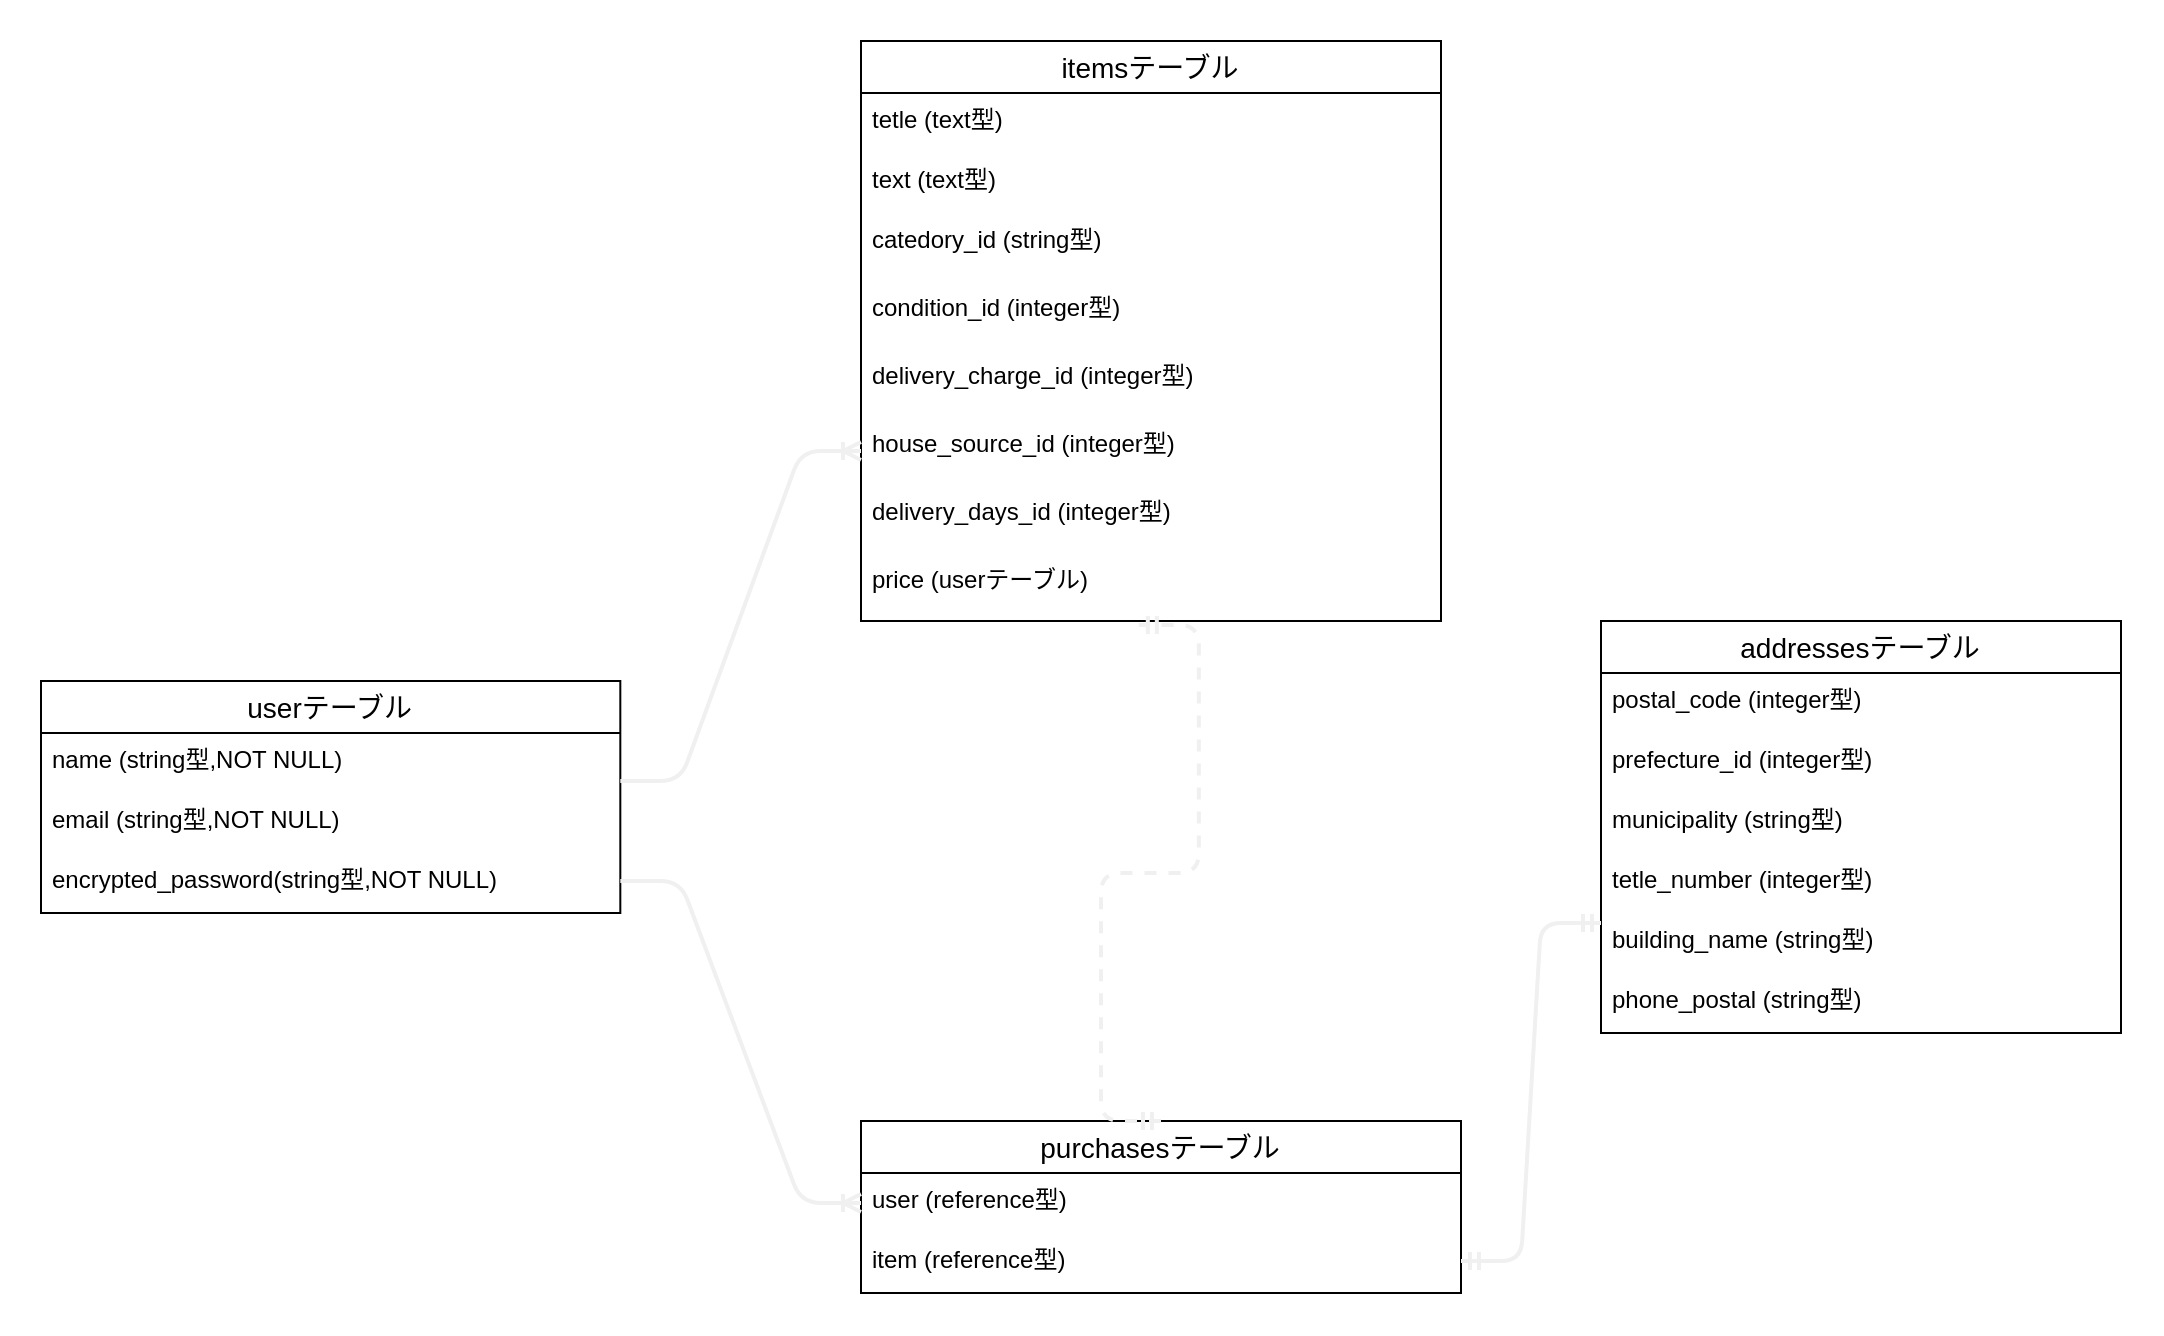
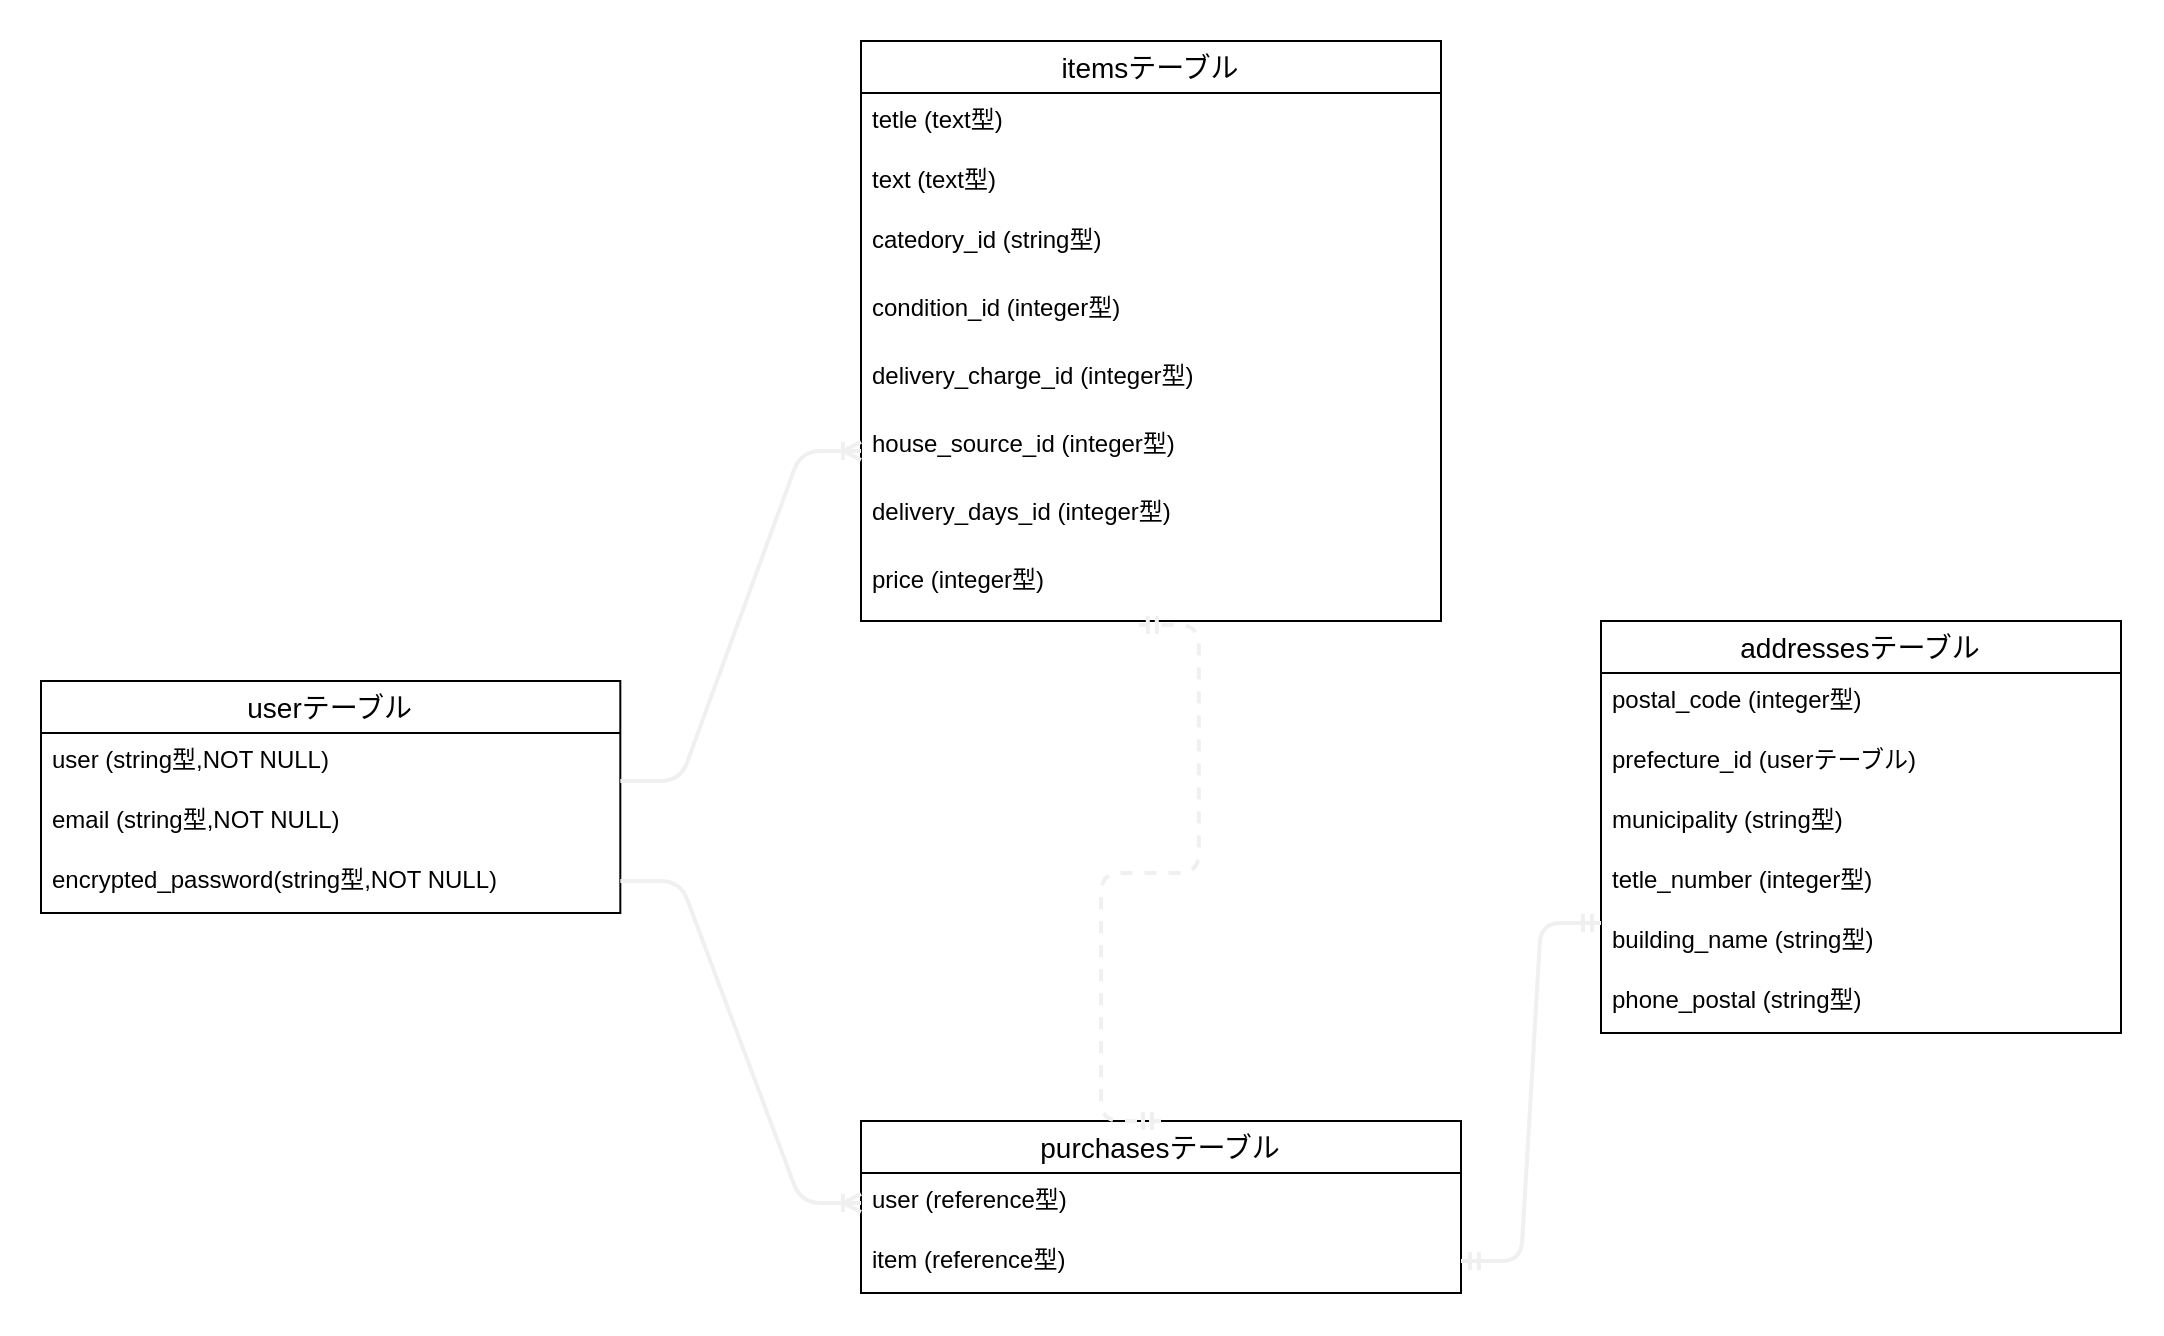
node "price (userテーブル)": label "price (userテーブル)" -> "price (integer型)"
node "name (string型,NOT NULL)": label "name (string型,NOT NULL)" -> "user (string型,NOT NULL)"
node "prefecture_id (integer型)": label "prefecture_id (integer型)" -> "prefecture_id (userテーブル)"
